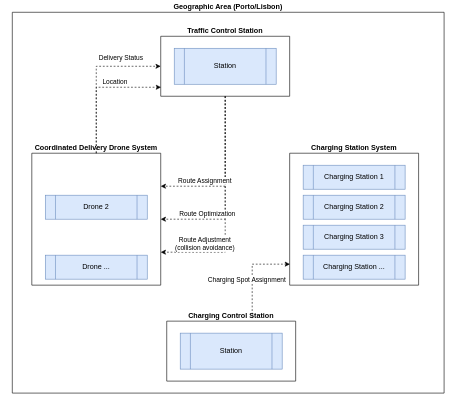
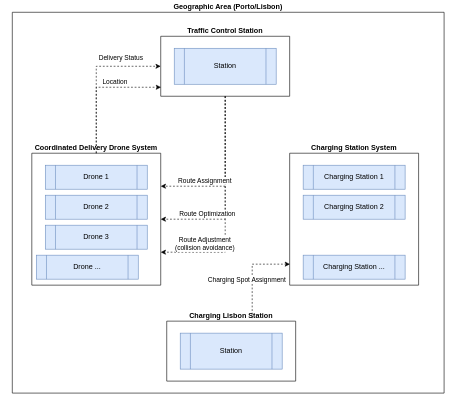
node "Drone 1": added
node "Drone 3": added
node "Charging Station 3": removed
node "Drone ...": moved (96, 267) -> (87, 267)
node "Charging Control Station": label "Charging Control Station" -> "Charging Lisbon Station"
